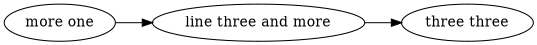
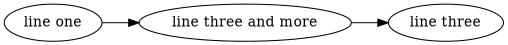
node "more one": label "more one" -> "line one"
node "three three": label "three three" -> "line three"
